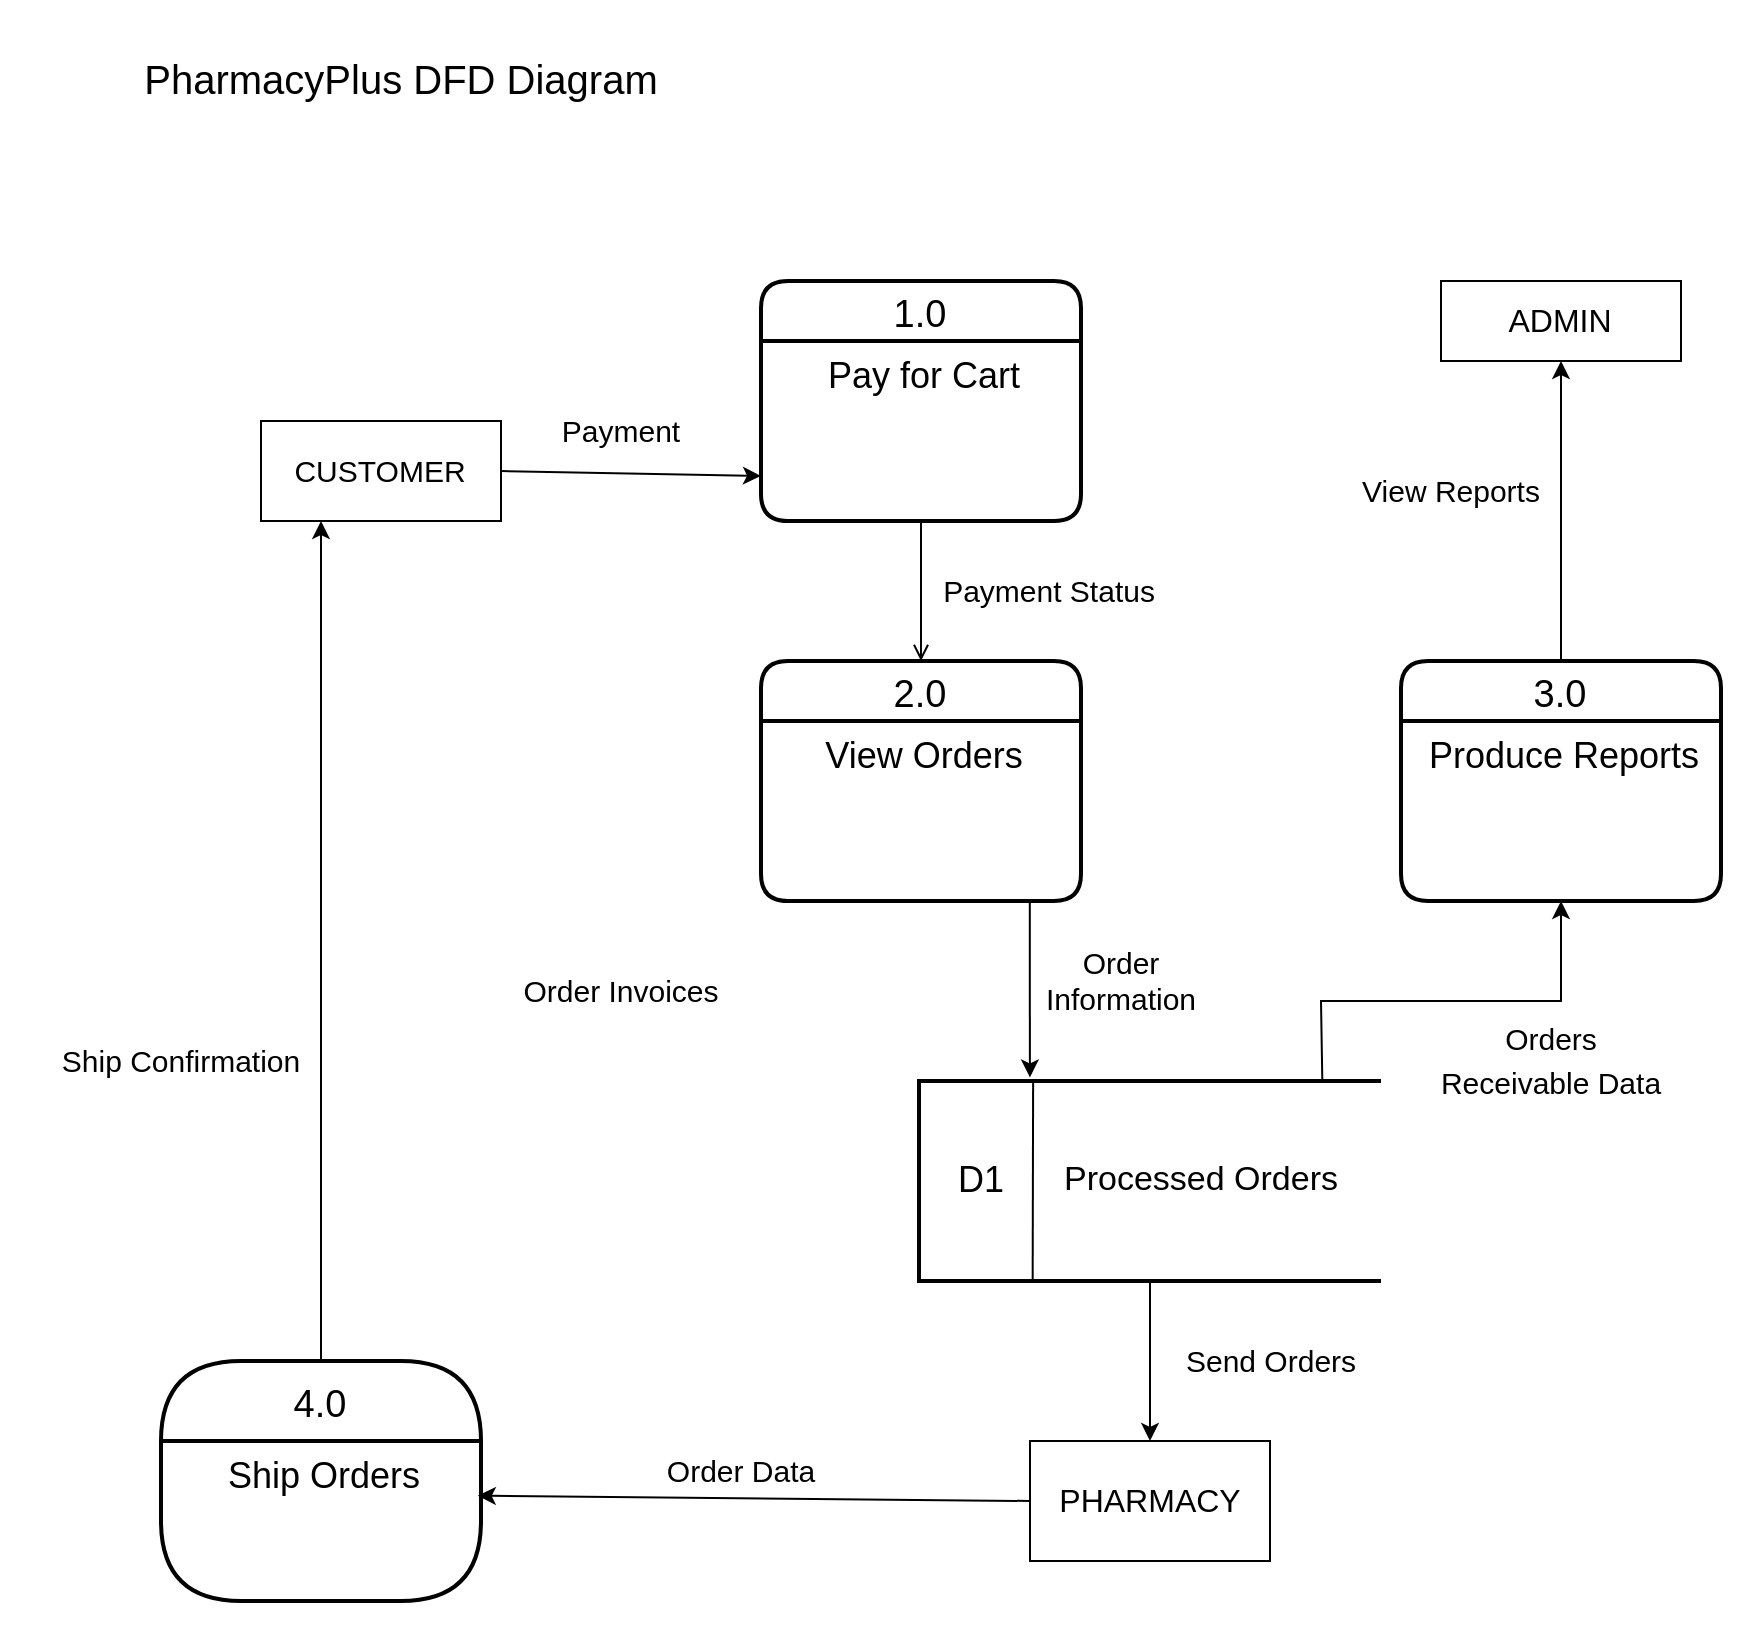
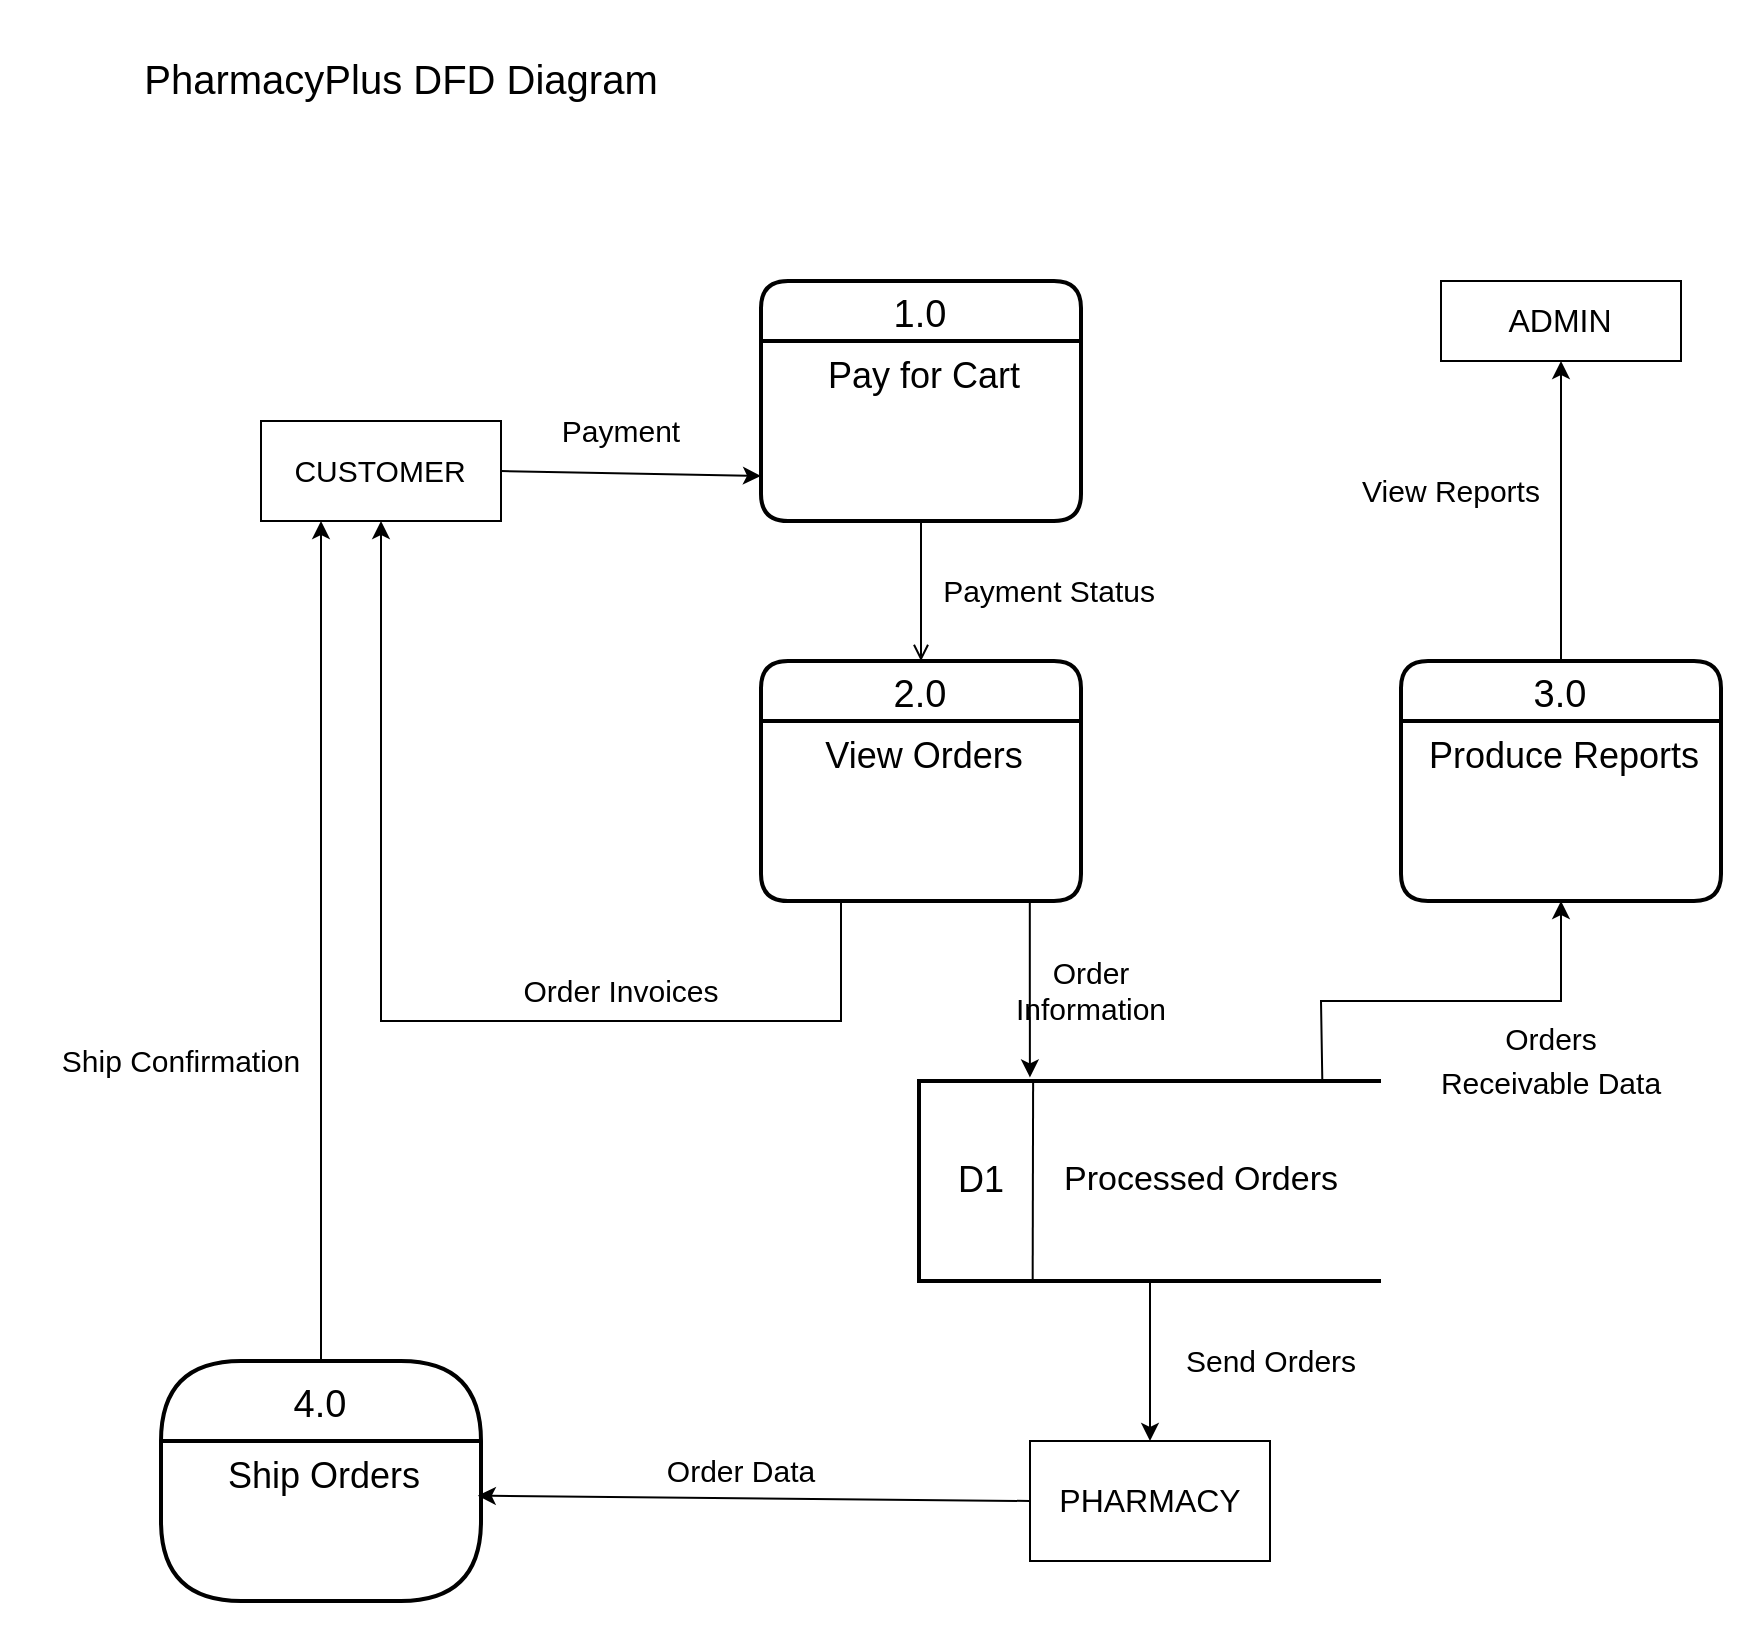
node "Order Information": moved (1121, 981) -> (1091, 991)
edge "View Orders" -> "CUSTOMER": added
